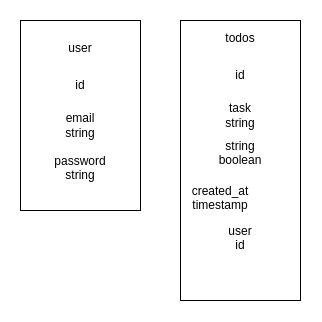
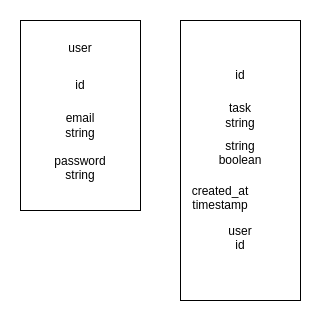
node "todos": removed
